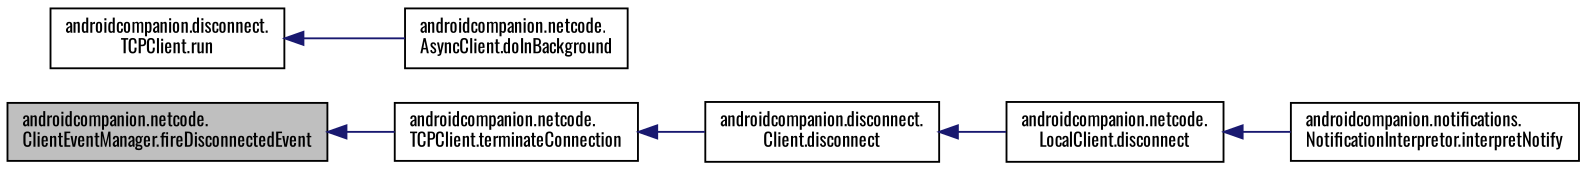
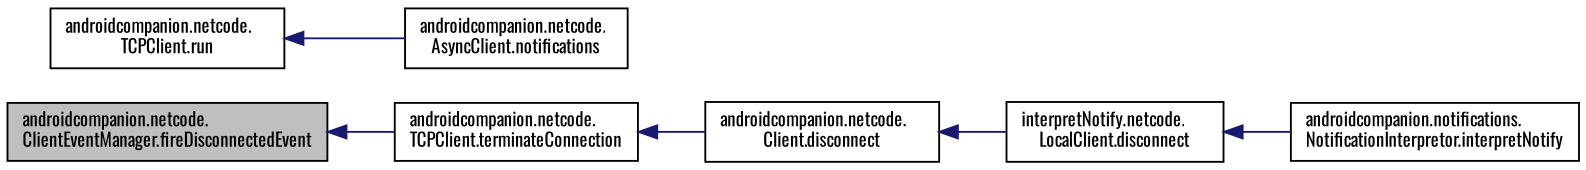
node "androidcompanion.disconnect. TCPClient.run": label "androidcompanion.disconnect. TCPClient.run" -> "androidcompanion.netcode. TCPClient.run"
node "androidcompanion.netcode. AsyncClient.doInBackground": label "androidcompanion.netcode. AsyncClient.doInBackground" -> "androidcompanion.netcode. AsyncClient.notifications"
node "androidcompanion.disconnect. Client.disconnect": label "androidcompanion.disconnect. Client.disconnect" -> "androidcompanion.netcode. Client.disconnect"
node "androidcompanion.netcode. LocalClient.disconnect": label "androidcompanion.netcode. LocalClient.disconnect" -> "interpretNotify.netcode. LocalClient.disconnect"
